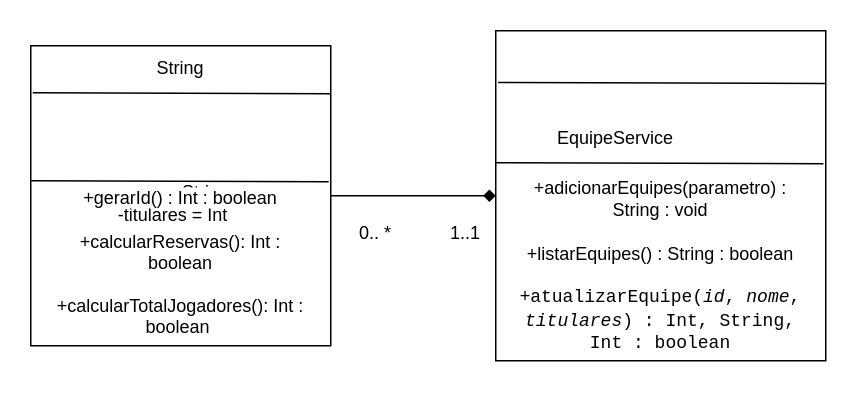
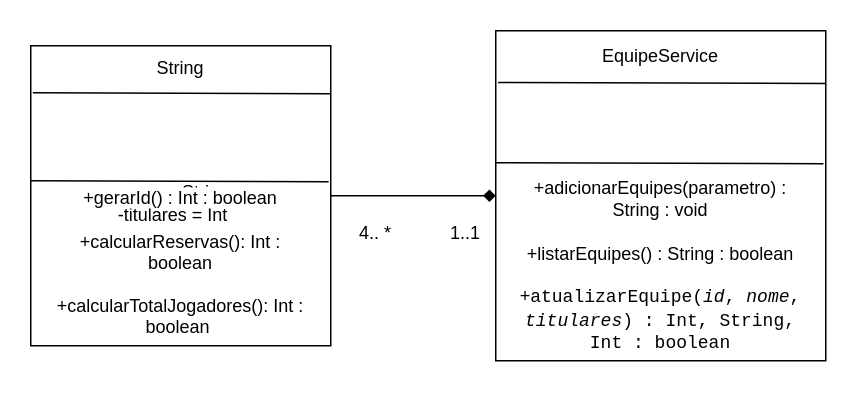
node "EquipeService": moved (616, 138) -> (661, 56)
node "0.. *": label "0.. *" -> "4.. *"
